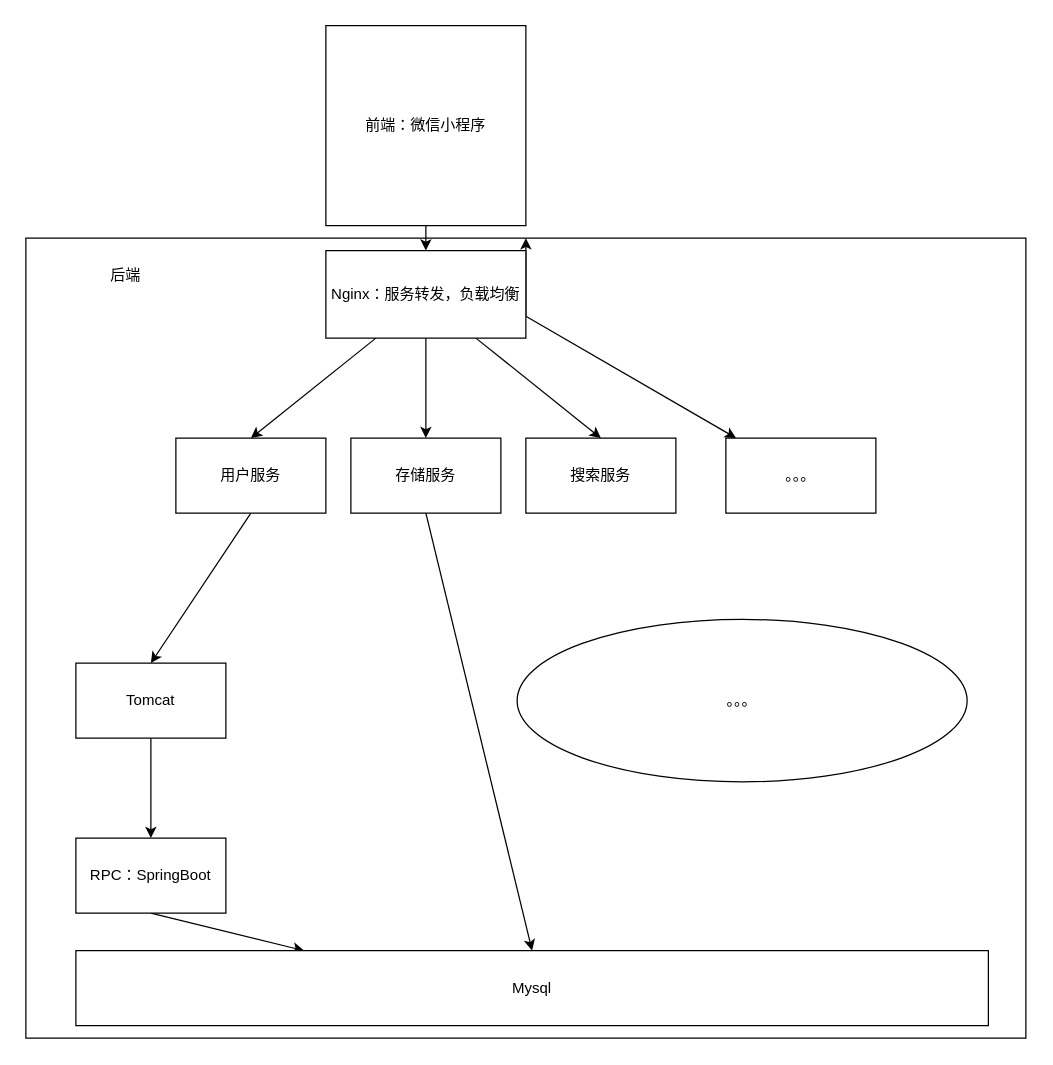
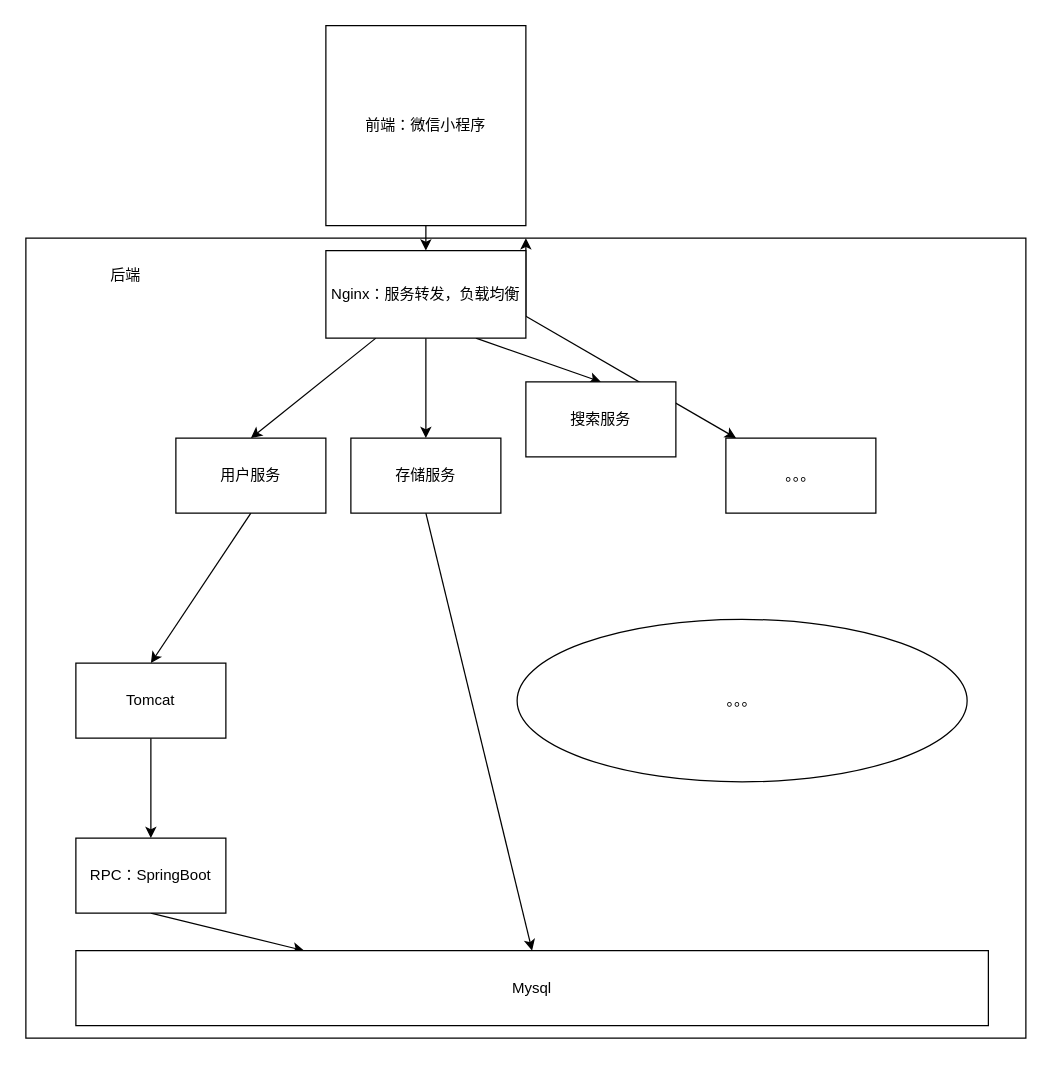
node "搜索服务": moved (601, 476) -> (601, 419)
